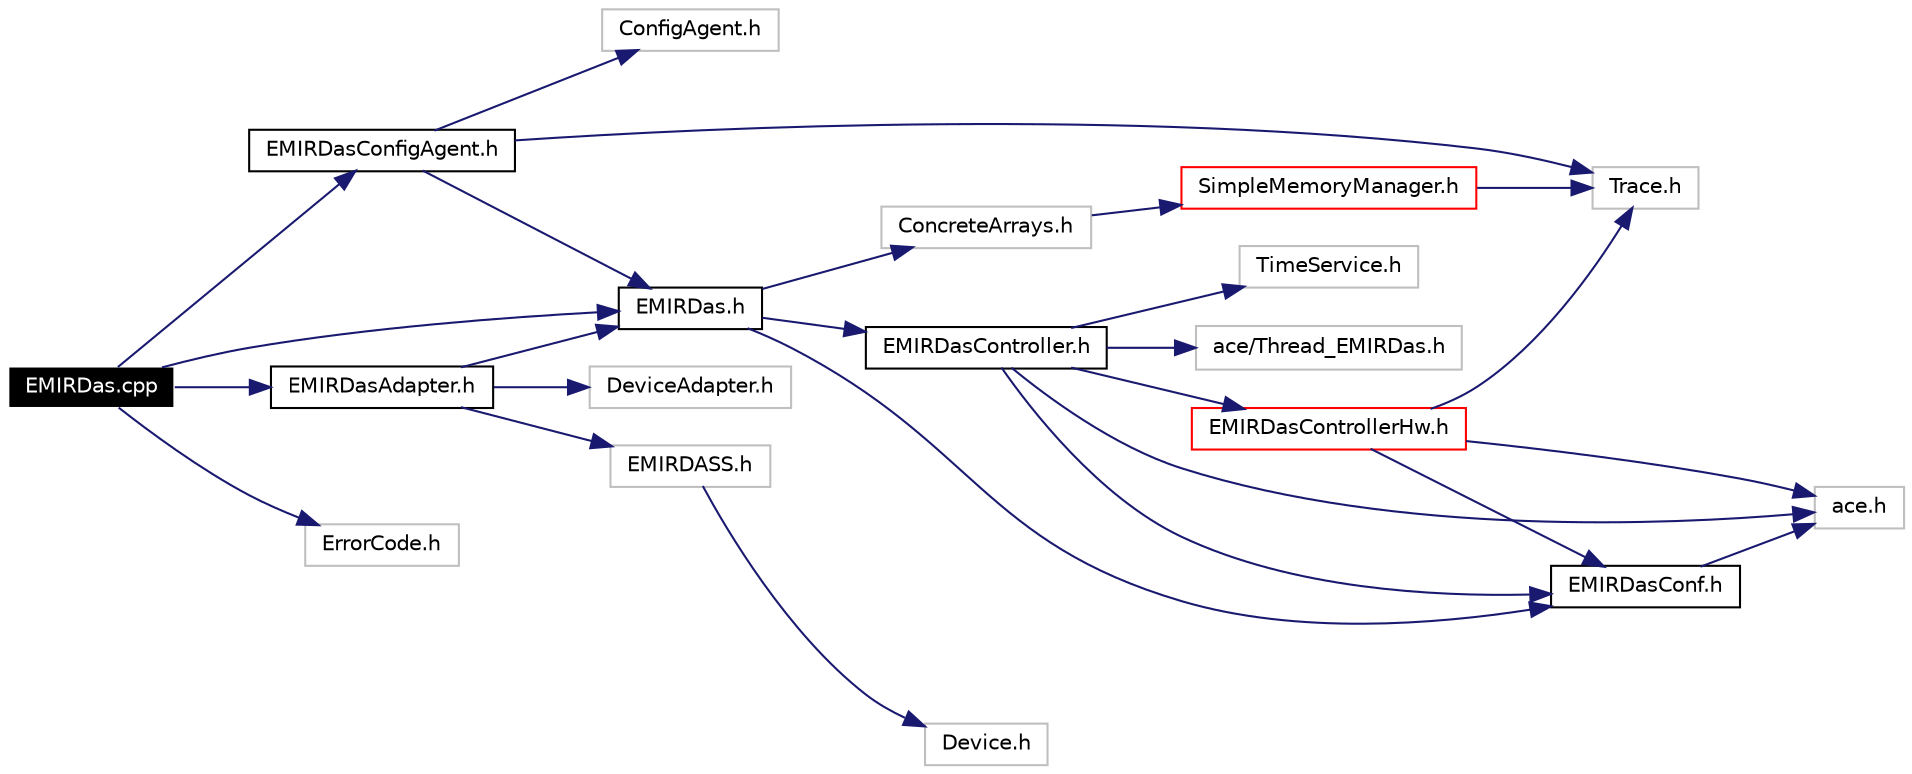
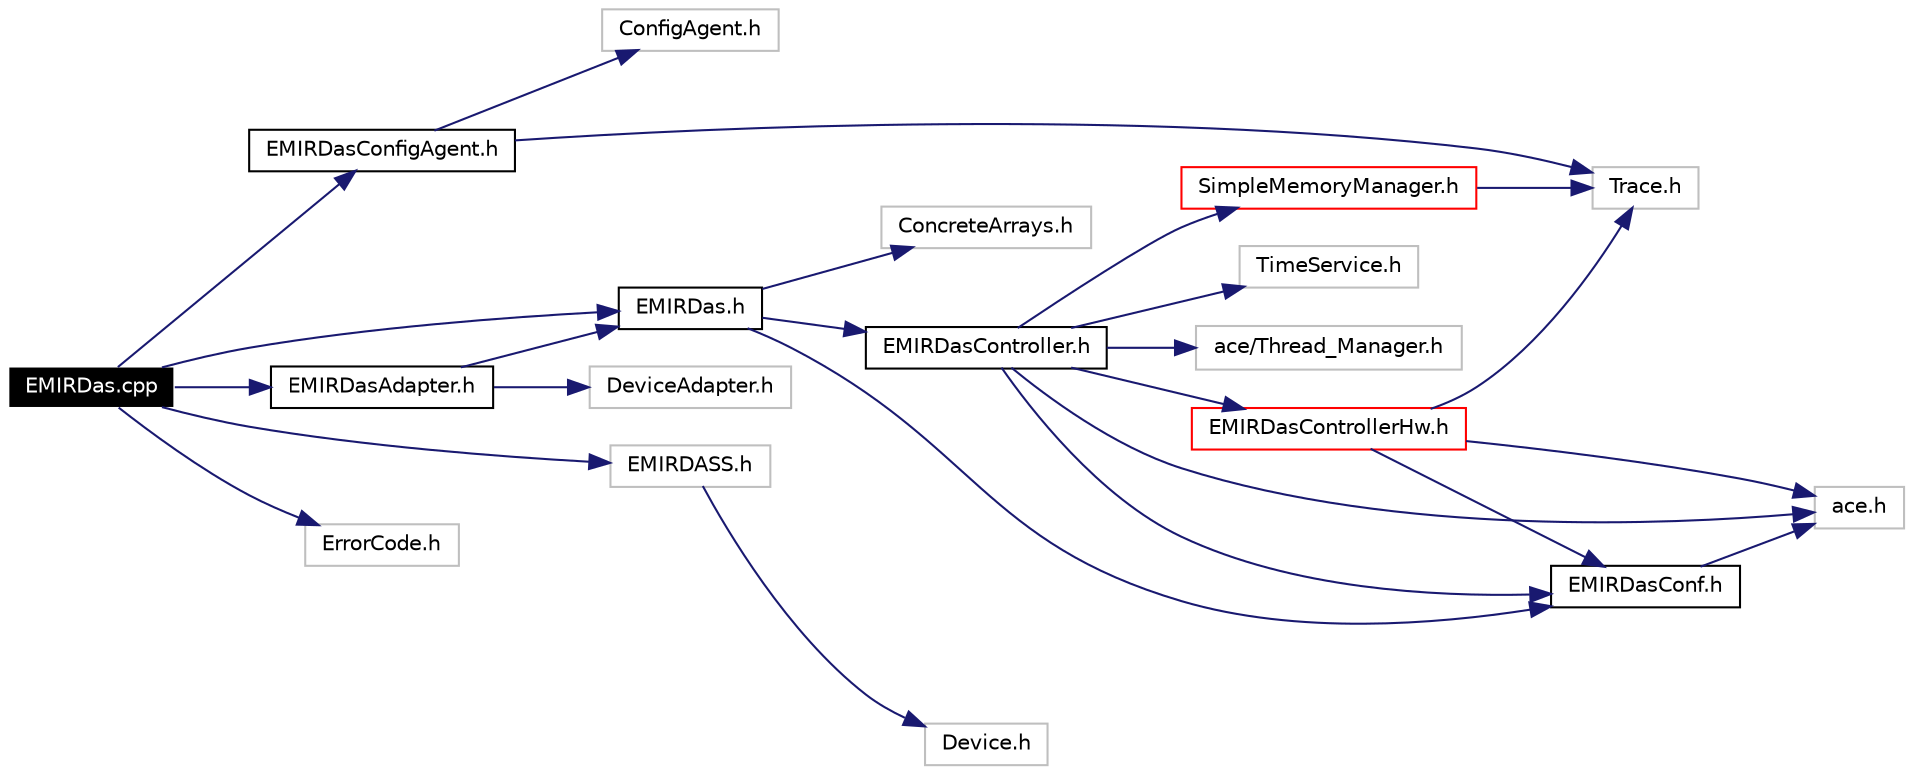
edge "ConcreteArrays.h" -> "SimpleMemoryManager.h": now "EMIRDasController.h" -> "SimpleMemoryManager.h"
edge "EMIRDasConfigAgent.h" -> "EMIRDas.h": removed
node "ace/Thread_EMIRDas.h": label "ace/Thread_EMIRDas.h" -> "ace/Thread_Manager.h"
edge "EMIRDasAdapter.h" -> "EMIRDASS.h": now "EMIRDas.cpp" -> "EMIRDASS.h"
